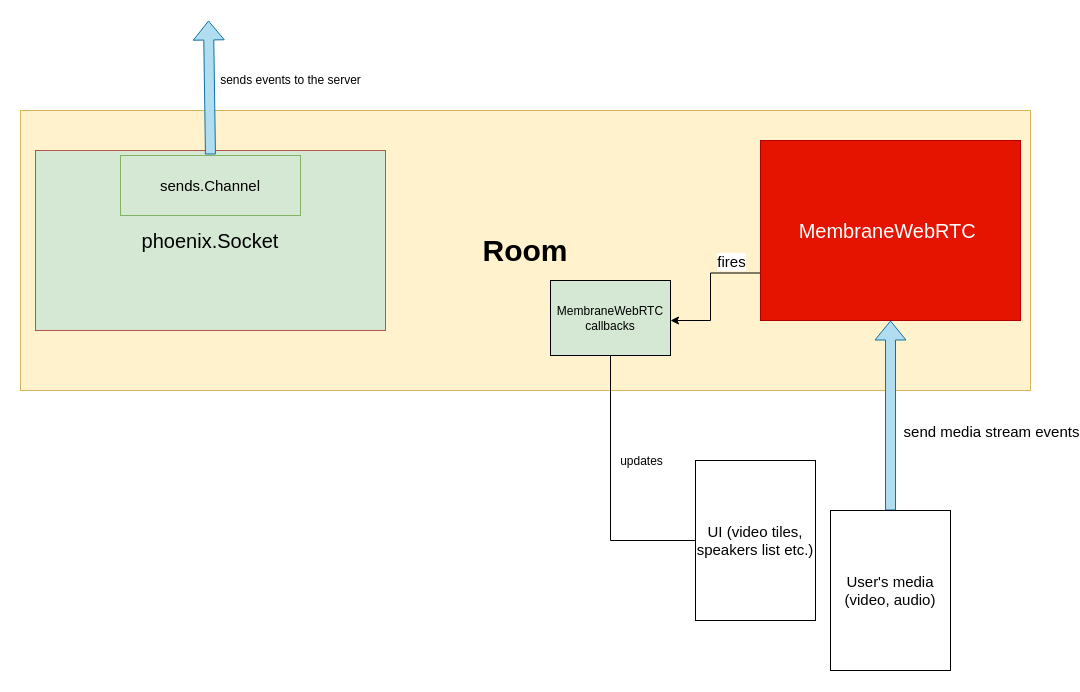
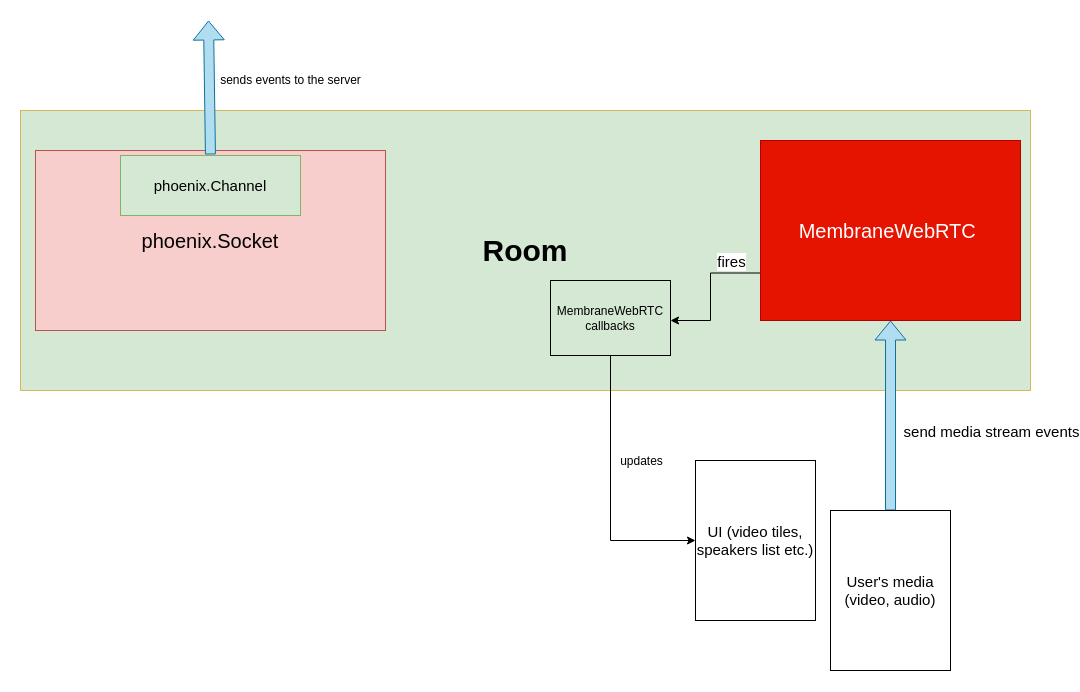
node "sends.Channel": label "sends.Channel" -> "phoenix.Channel"
node "phoenix.Socket": fillcolor #d5e8d4 -> #f8cecc
node "Room": fillcolor #fff2cc -> #d5e8d4
edge "MembraneWebRTC callbacks" -- "UI (video tiles, speakers list etc.)": arrowhead none -> classic
